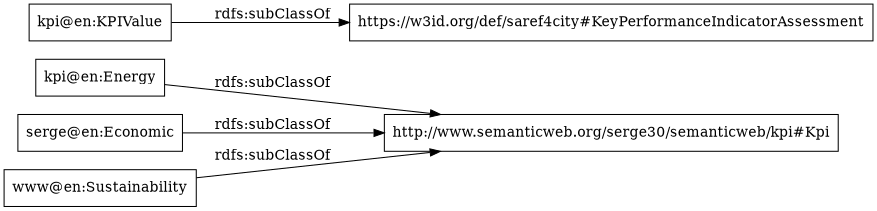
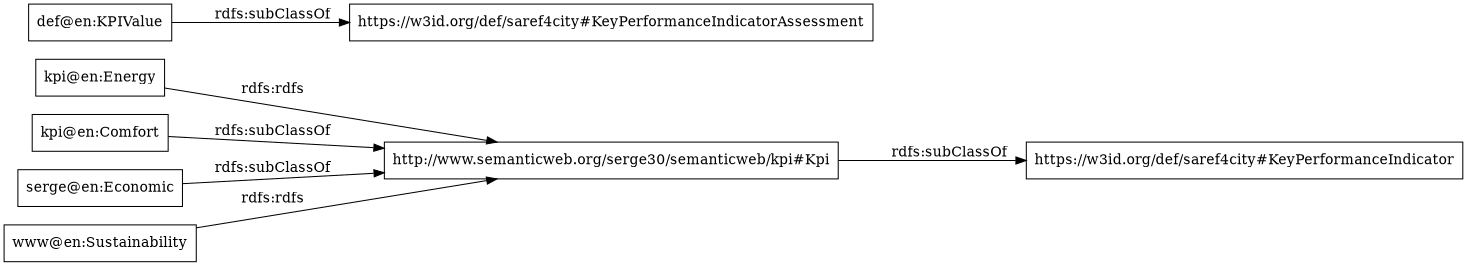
node "kpi@en:KPIValue": label "kpi@en:KPIValue" -> "def@en:KPIValue"
edge "kpi@en:Energy" -> "http://www.semanticweb.org/serge30/semanticweb/kpi#Kpi": label "rdfs:subClassOf" -> "rdfs:rdfs"
node "kpi@en:Comfort": added
edge "www@en:Sustainability" -> "http://www.semanticweb.org/serge30/semanticweb/kpi#Kpi": label "rdfs:subClassOf" -> "rdfs:rdfs"
node "https://w3id.org/def/saref4city#KeyPerformanceIndicator": added
